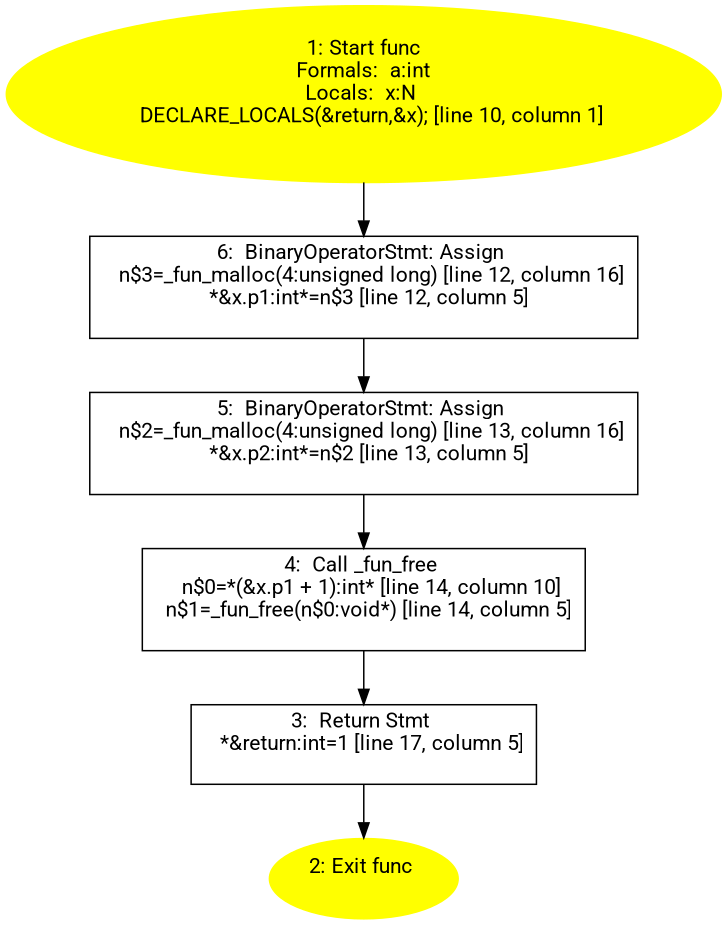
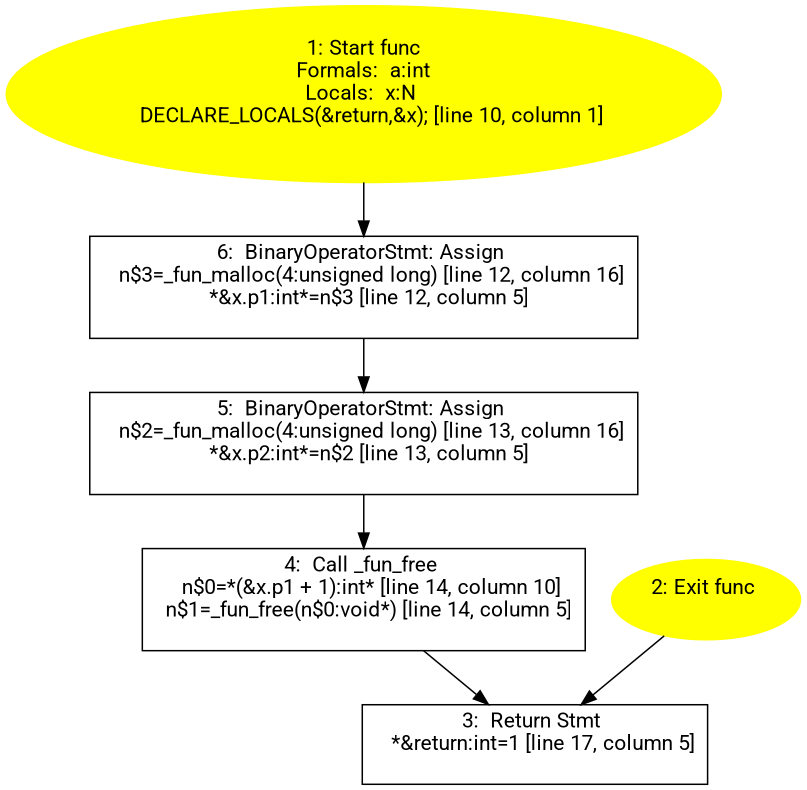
edge "3:  Return Stmt *&return:int=1 [line 17, column 5]" -> "2: Exit func": reversed
